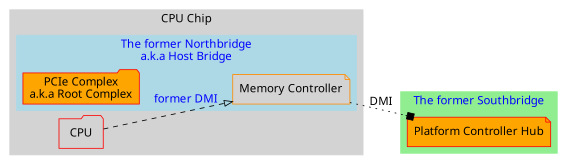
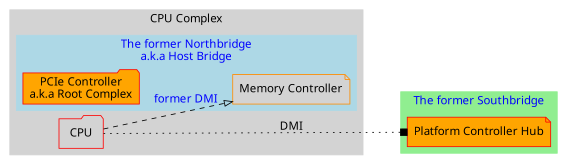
cluster "CPU Chip": label "CPU Chip" -> "CPU Complex"
node "PCIe Complex a.k.a Root Complex": label "PCIe Complex a.k.a Root Complex" -> "PCIe Controller a.k.a Root Complex"
edge "Memory Controller" -> "Platform Controller Hub": now "CPU" -> "Platform Controller Hub"
